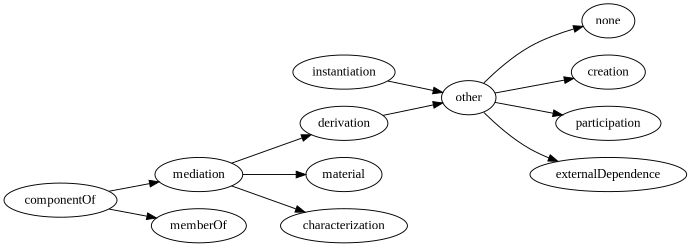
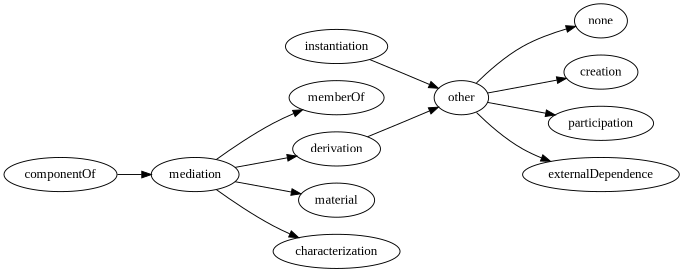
edge "componentOf" -> "memberOf": now "mediation" -> "memberOf"
